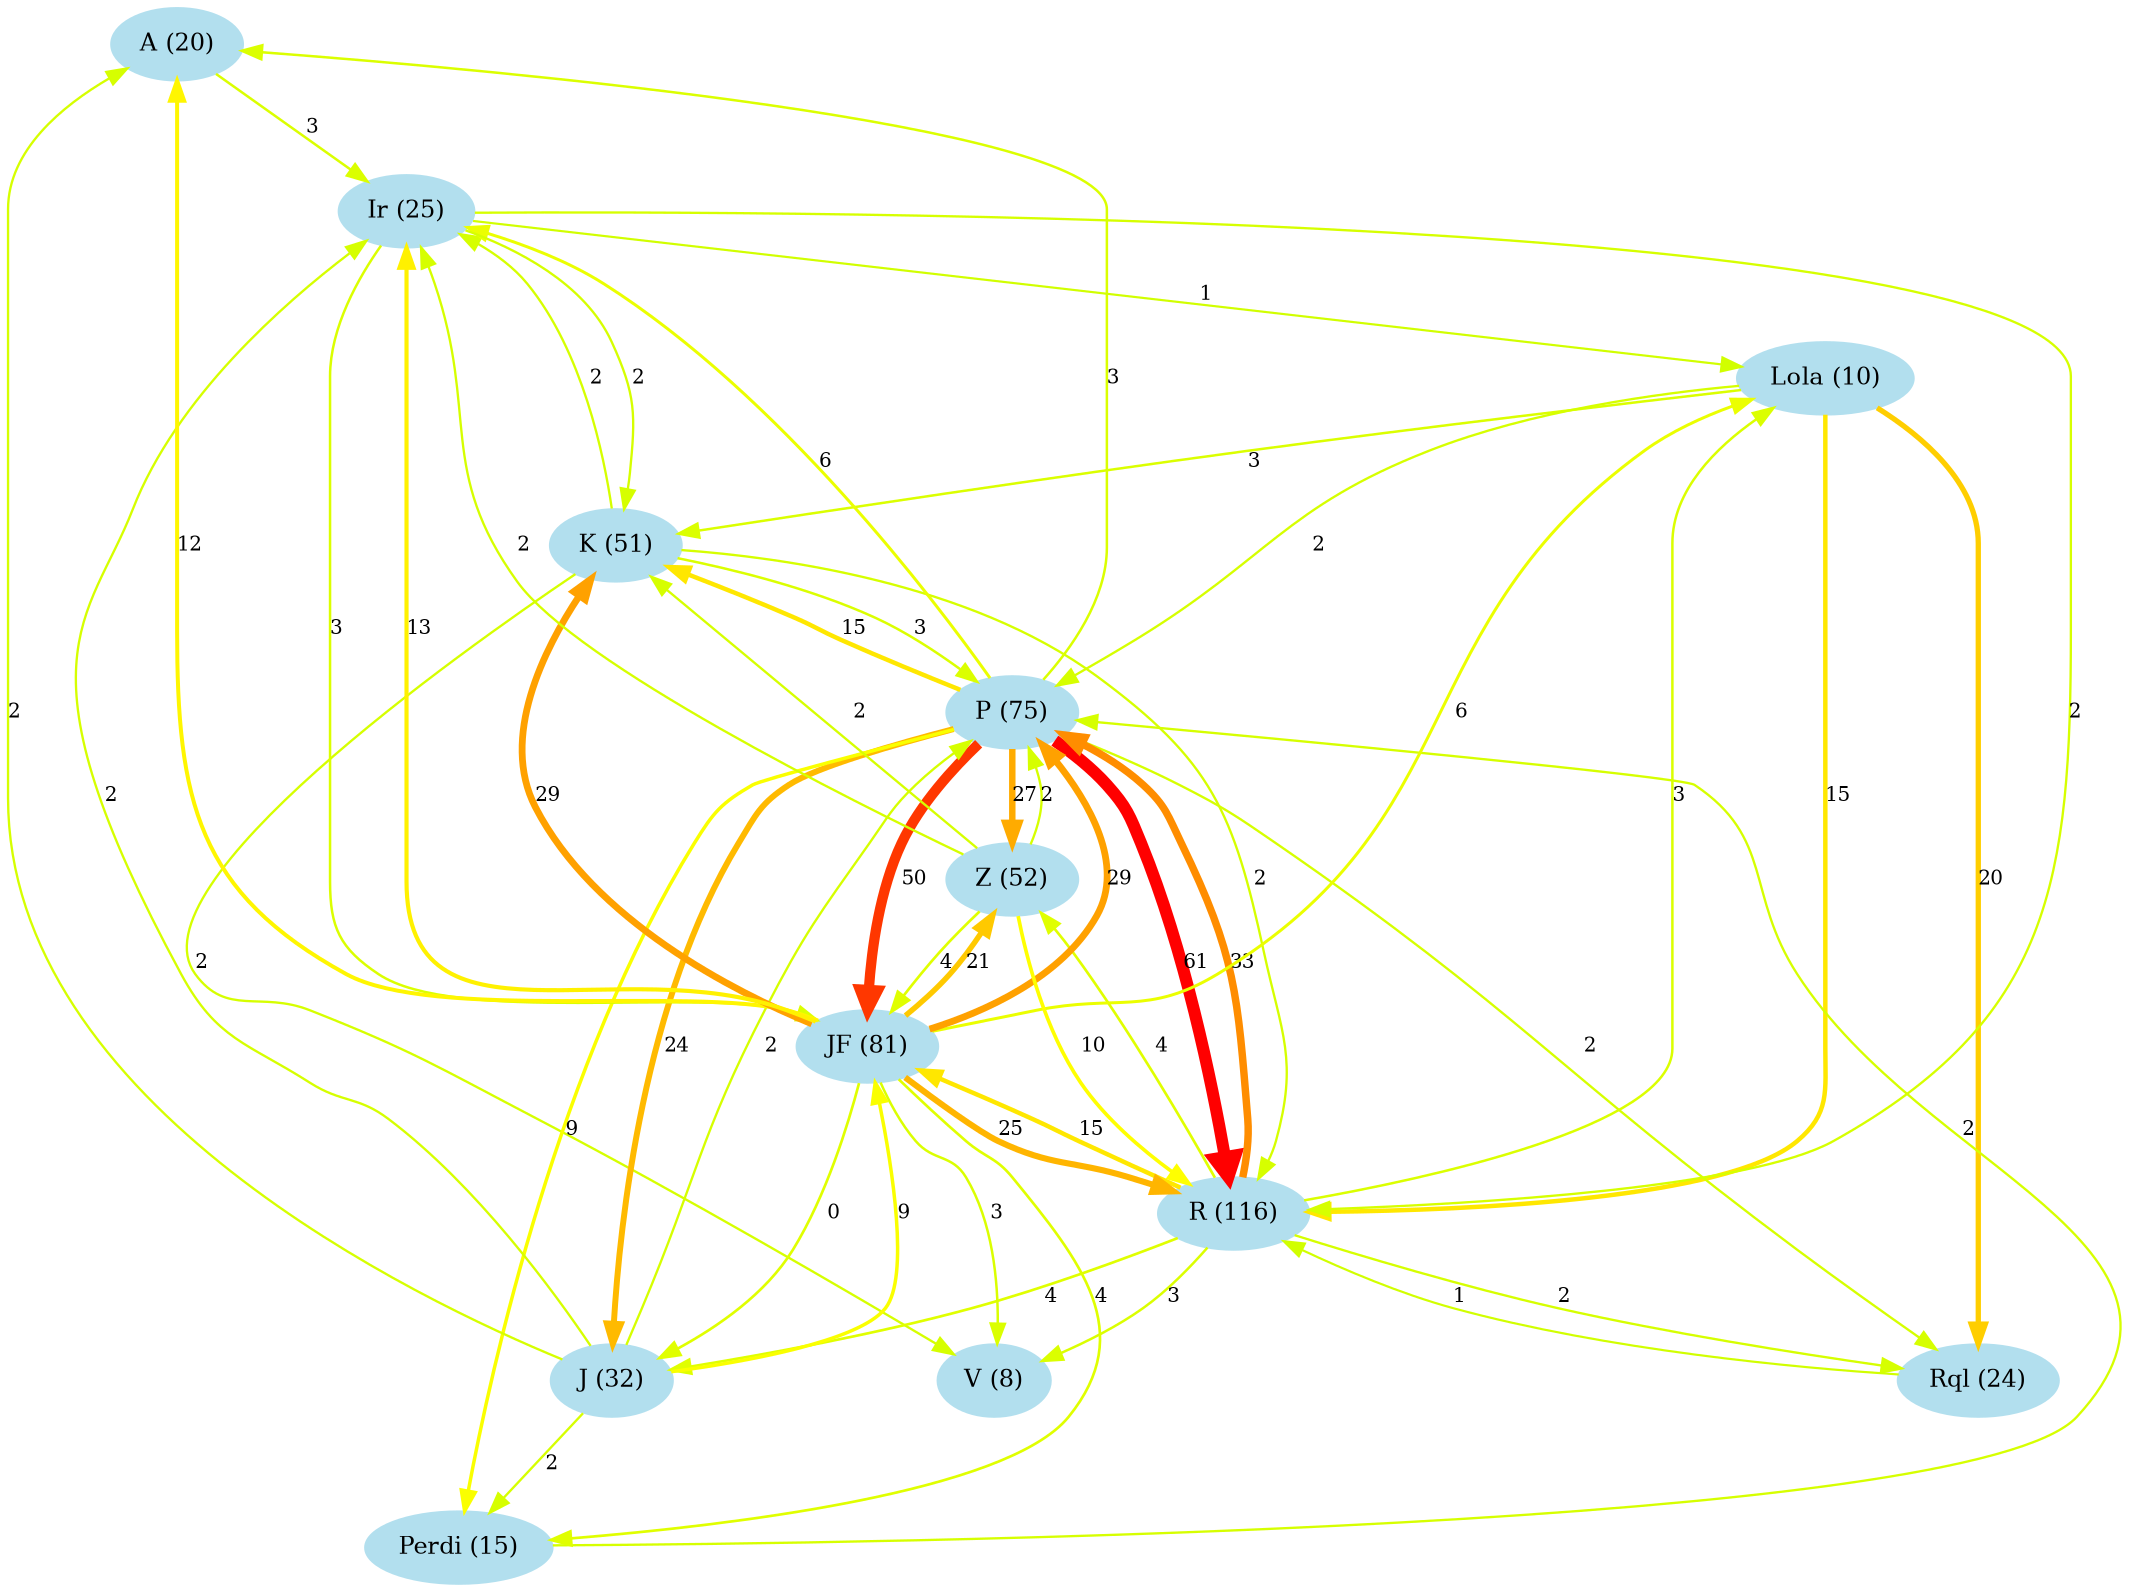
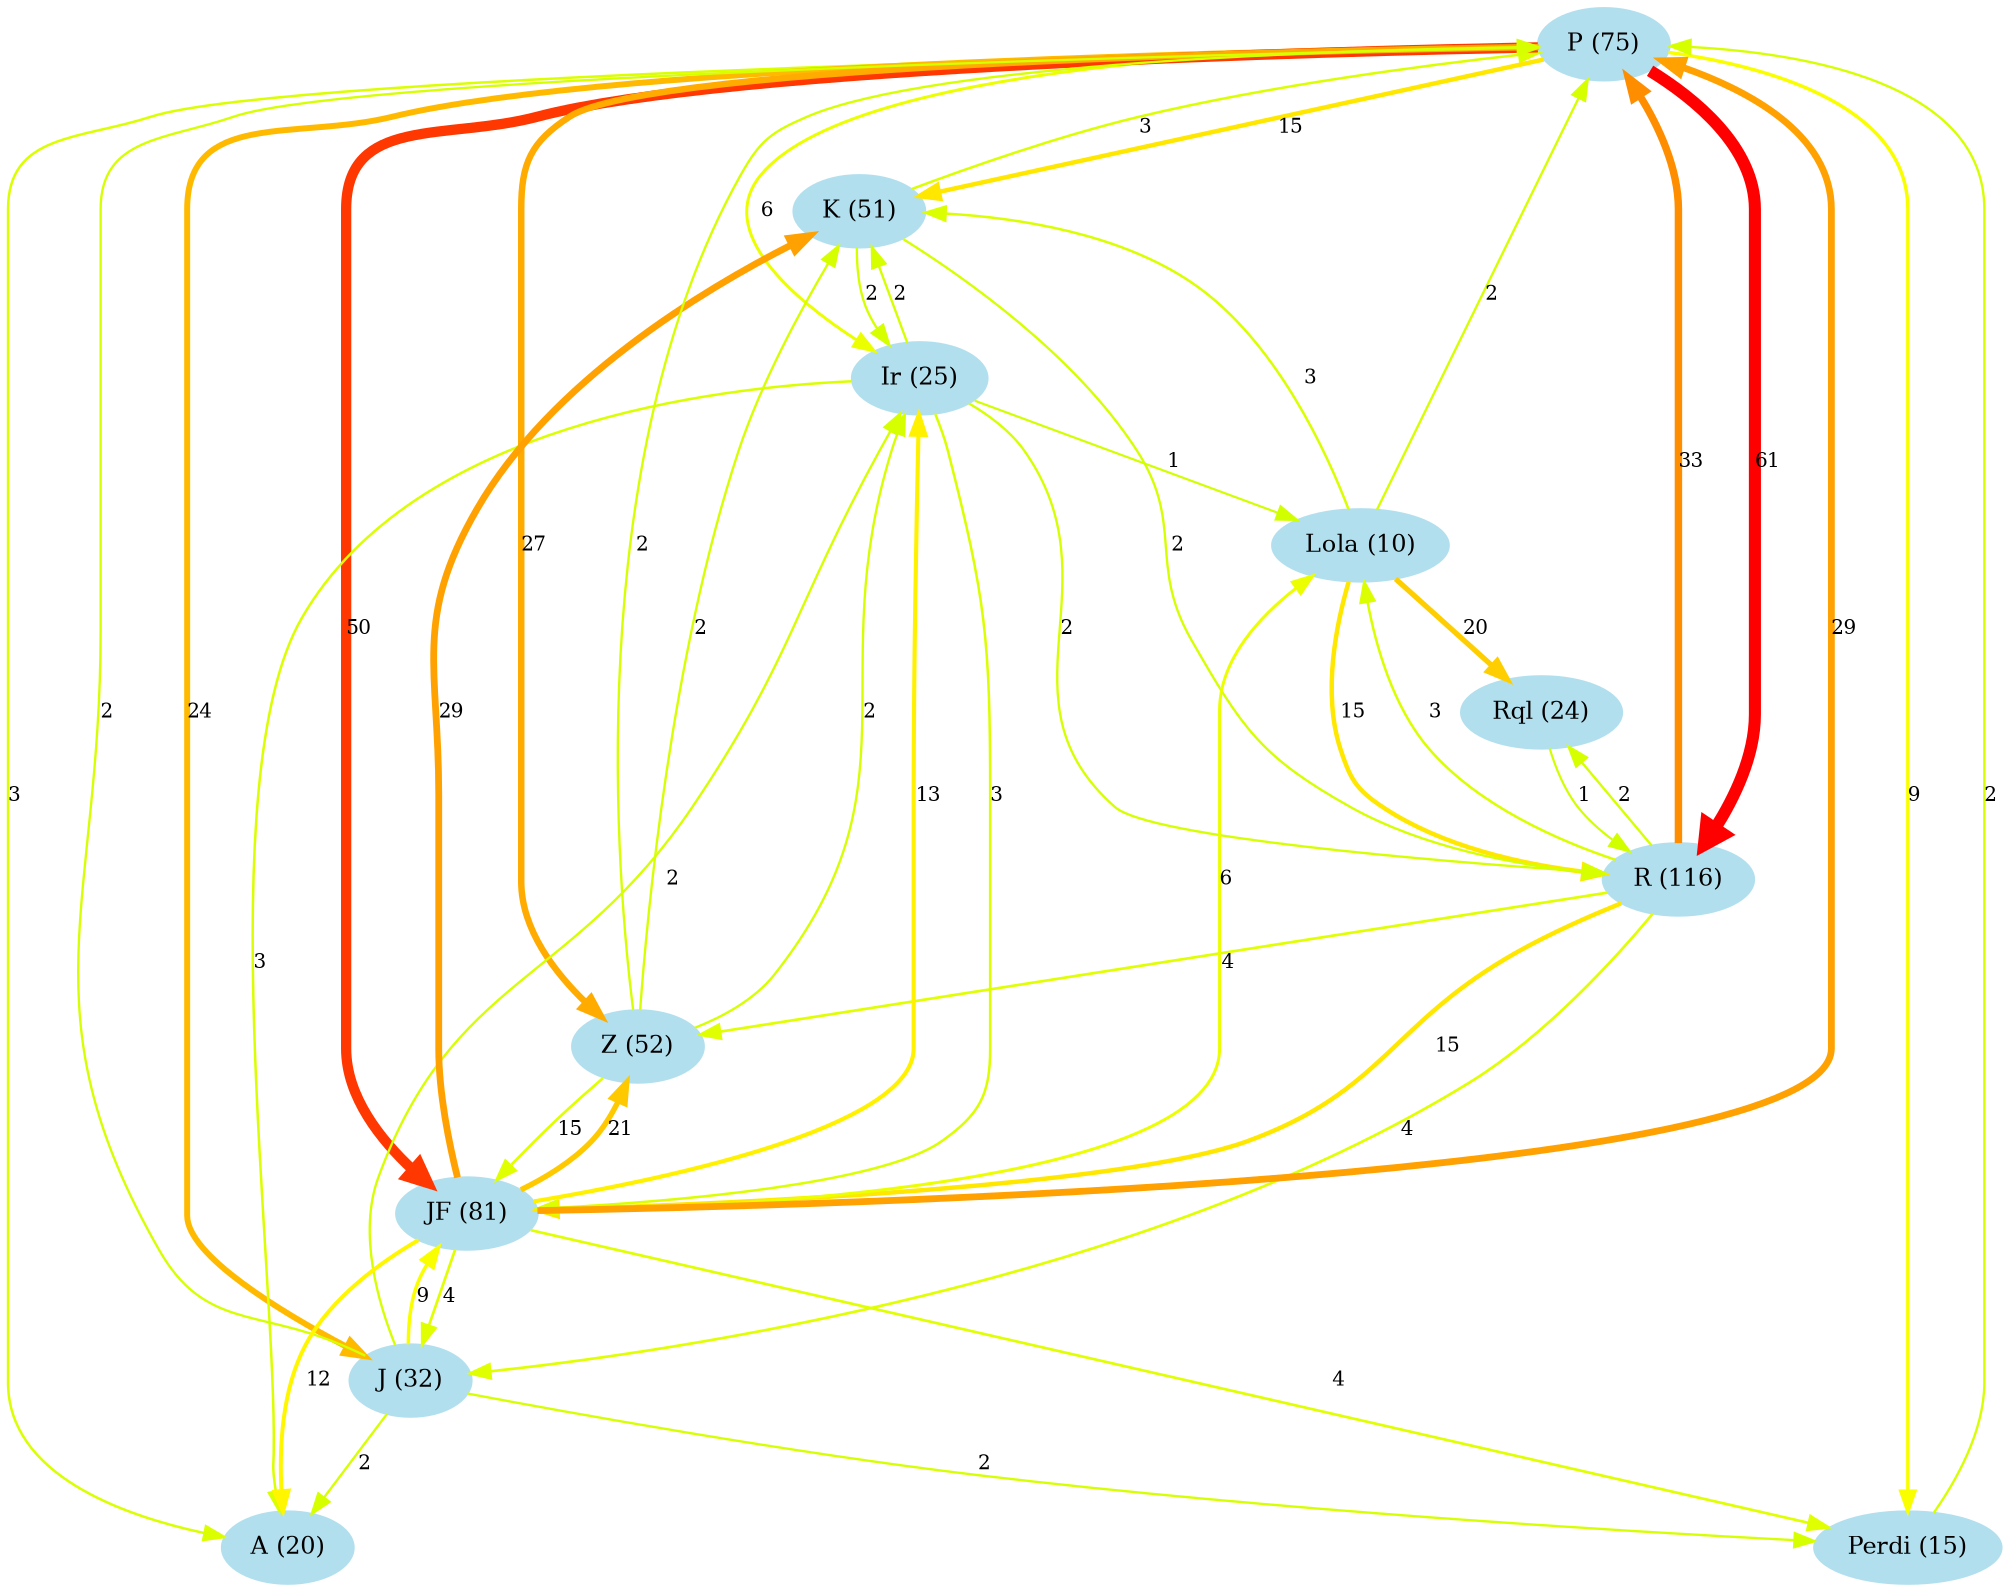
edge "A (20)" -> "Ir (25)": reversed
edge "Z (52)" -> "JF (81)": label "4" -> "15"
edge "P (75)" -> "Rql (24)": removed, label "2"
edge "Z (52)" -> "R (116)": removed, label "10"
edge "JF (81)" -> "R (116)": removed, label "25"
edge "JF (81)" -> "J (32)": label "0" -> "4"
node "V (8)": removed
